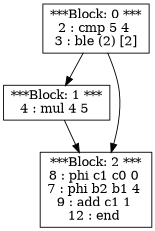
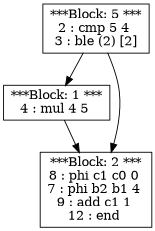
node "***Block: 0 *** 2 : cmp 5 4 3 : ble (2) [2]": label "***Block: 0 *** 2 : cmp 5 4 3 : ble (2) [2]" -> "***Block: 5 *** 2 : cmp 5 4 3 : ble (2) [2]"
